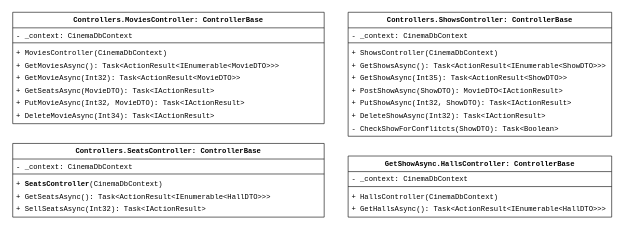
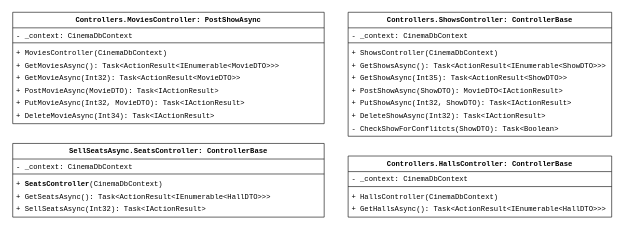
node "Controllers.MoviesController: ControllerBase": label "Controllers.MoviesController: ControllerBase" -> "Controllers.MoviesController: PostShowAsync"
node "+ GetSeatsAsync(MovieDTO): Task<IActionResult>": label "+ GetSeatsAsync(MovieDTO): Task<IActionResult>" -> "+ PostMovieAsync(MovieDTO): Task<IActionResult>"
node "Controllers.SeatsController: ControllerBase": label "Controllers.SeatsController: ControllerBase" -> "SellSeatsAsync.SeatsController: ControllerBase"
node "GetShowAsync.HallsController: ControllerBase": label "GetShowAsync.HallsController: ControllerBase" -> "Controllers.HallsController: ControllerBase"
